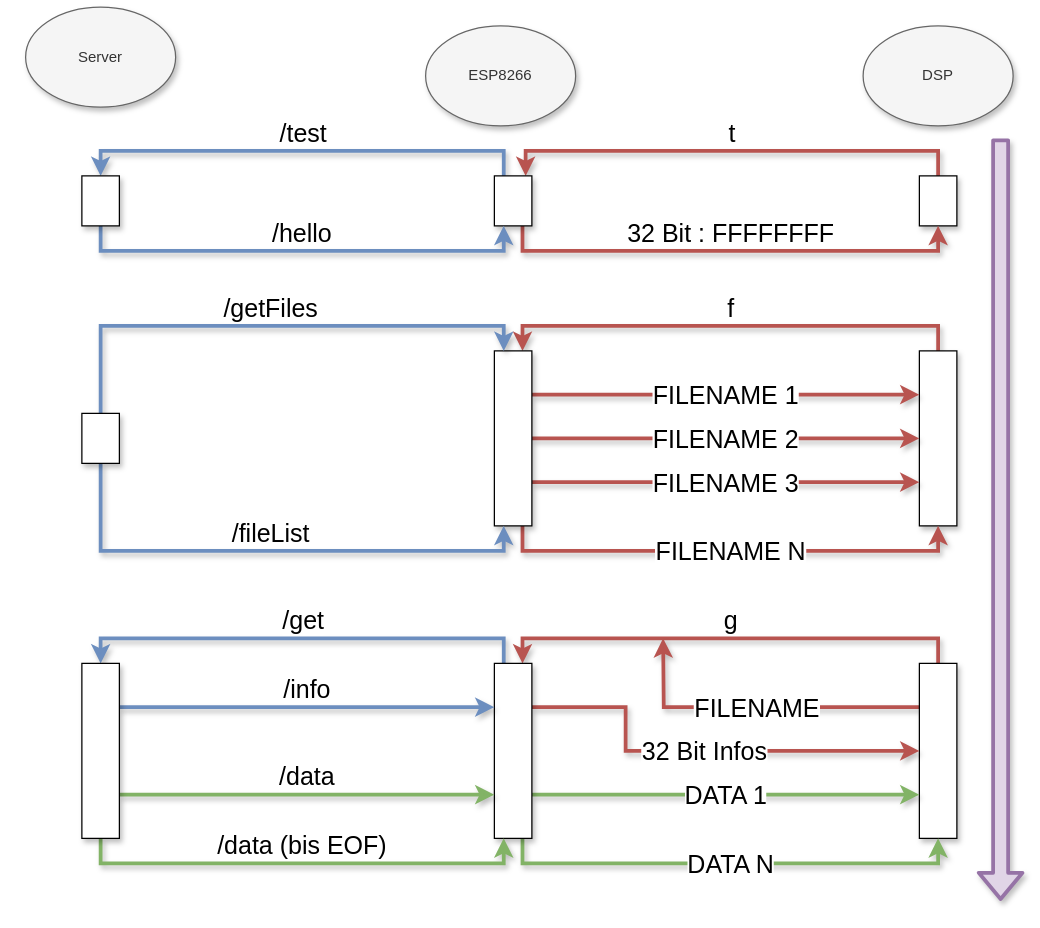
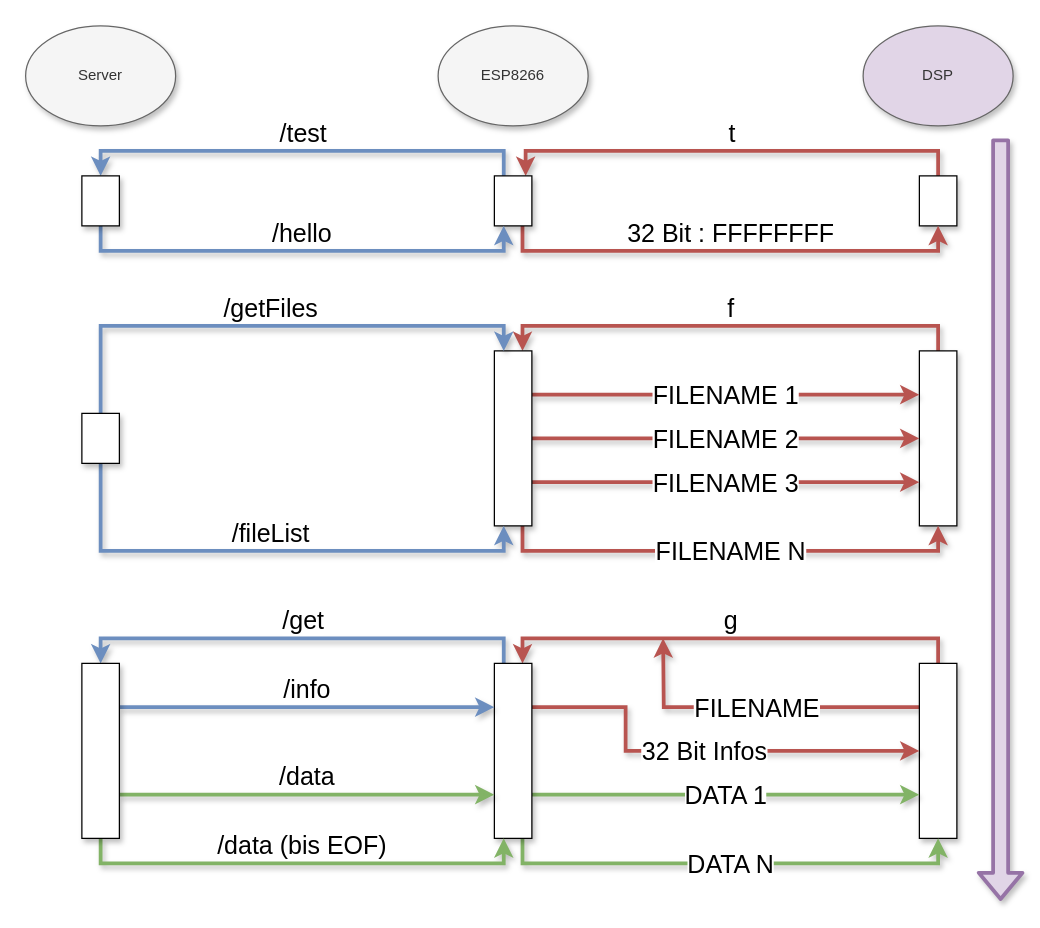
node "Server": moved (101, 57) -> (101, 76)
node "ESP8266": moved (501, 76) -> (513, 76)
node "DSP": fillcolor #f5f5f5 -> #e1d5e7
